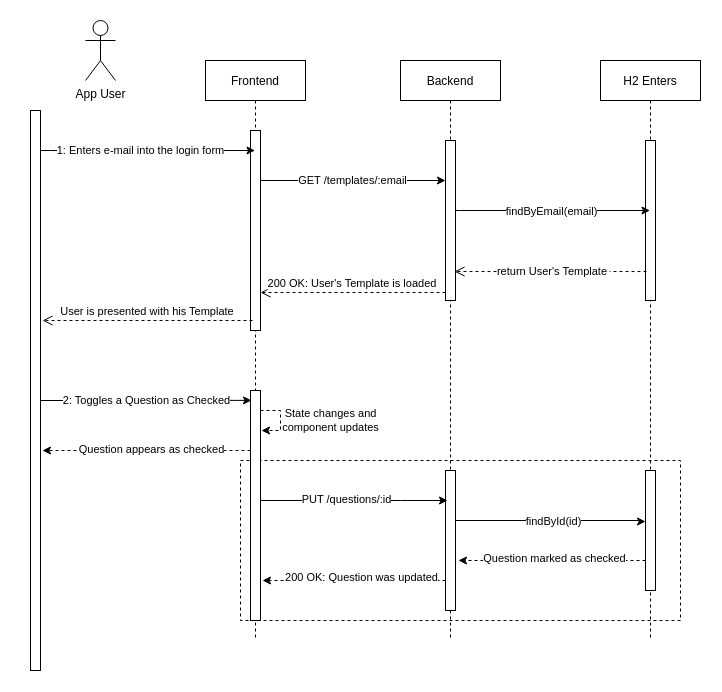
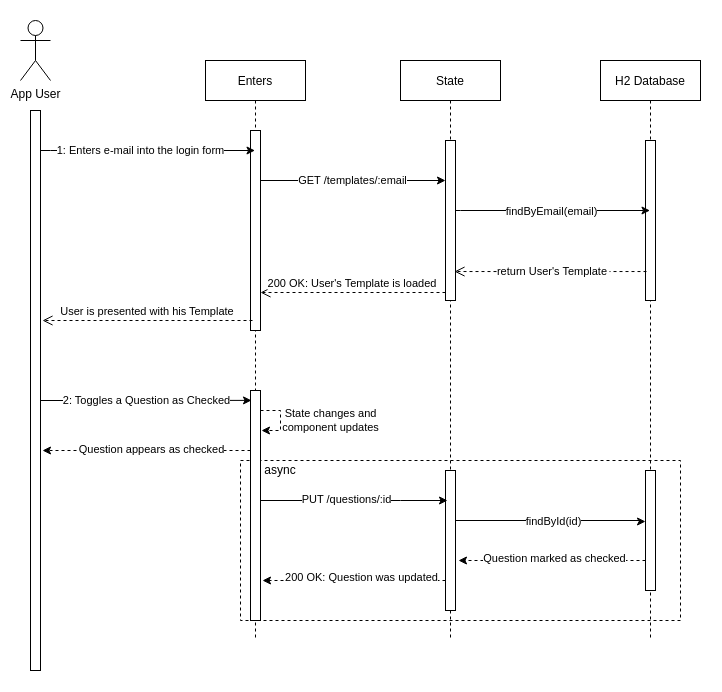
node "App User": moved (101, 51) -> (36, 51)
node "Frontend": label "Frontend" -> "Enters"
node "Backend": label "Backend" -> "State"
node "H2 Enters": label "H2 Enters" -> "H2 Database"
node "async": added
